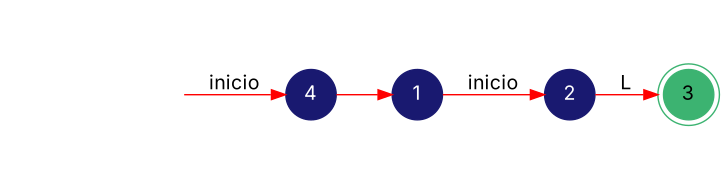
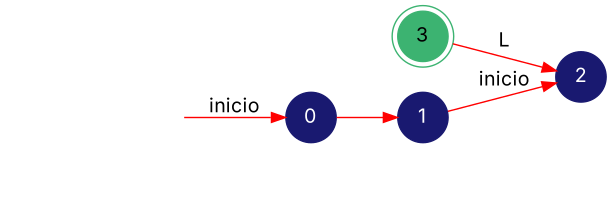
node "4": label "4" -> "0"
edge "2" -> "3": reversed
